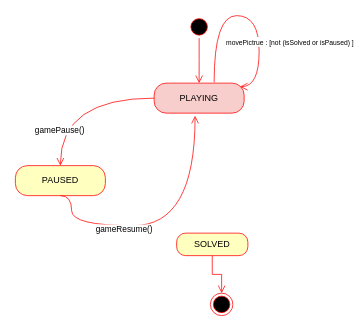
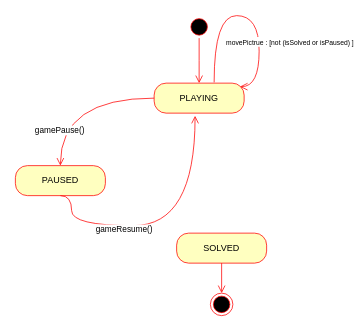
node "PLAYING": fillcolor #f8cecc -> #ffffc0
node "SOLVED": size 71x23 -> 90x30
